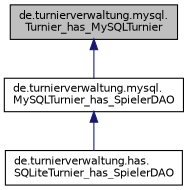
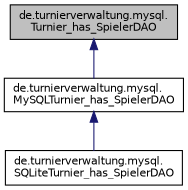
node "de.turnierverwaltung.mysql. Turnier_has_MySQLTurnier": label "de.turnierverwaltung.mysql. Turnier_has_MySQLTurnier" -> "de.turnierverwaltung.mysql. Turnier_has_SpielerDAO"
node "de.turnierverwaltung.has. SQLiteTurnier_has_SpielerDAO": label "de.turnierverwaltung.has. SQLiteTurnier_has_SpielerDAO" -> "de.turnierverwaltung.mysql. SQLiteTurnier_has_SpielerDAO"
